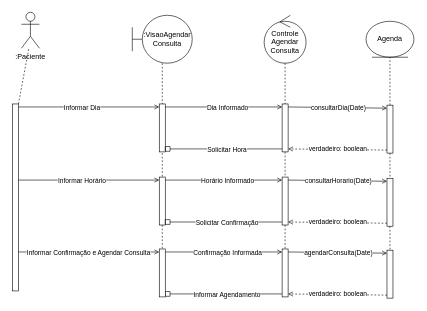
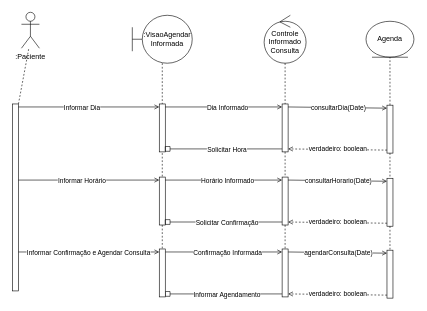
node ":VisaoAgendar Consulta": label ":VisaoAgendar Consulta" -> ":VisaoAgendar Informada"
node "Controle Agendar Consulta": label "Controle Agendar Consulta" -> "Controle Informado Consulta"
